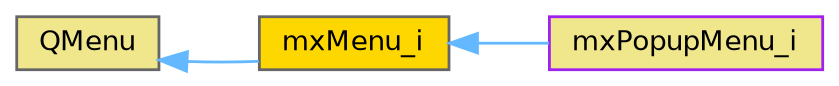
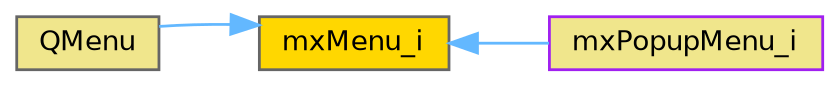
edge "mxMenu_i" -> "QMenu": reversed
